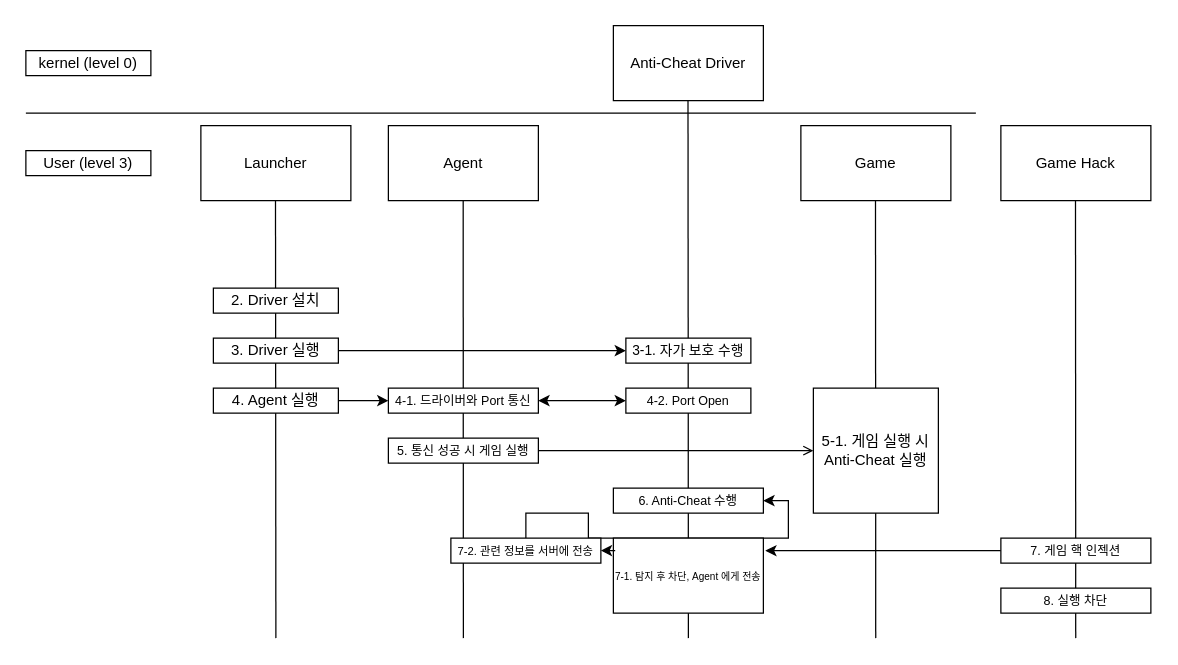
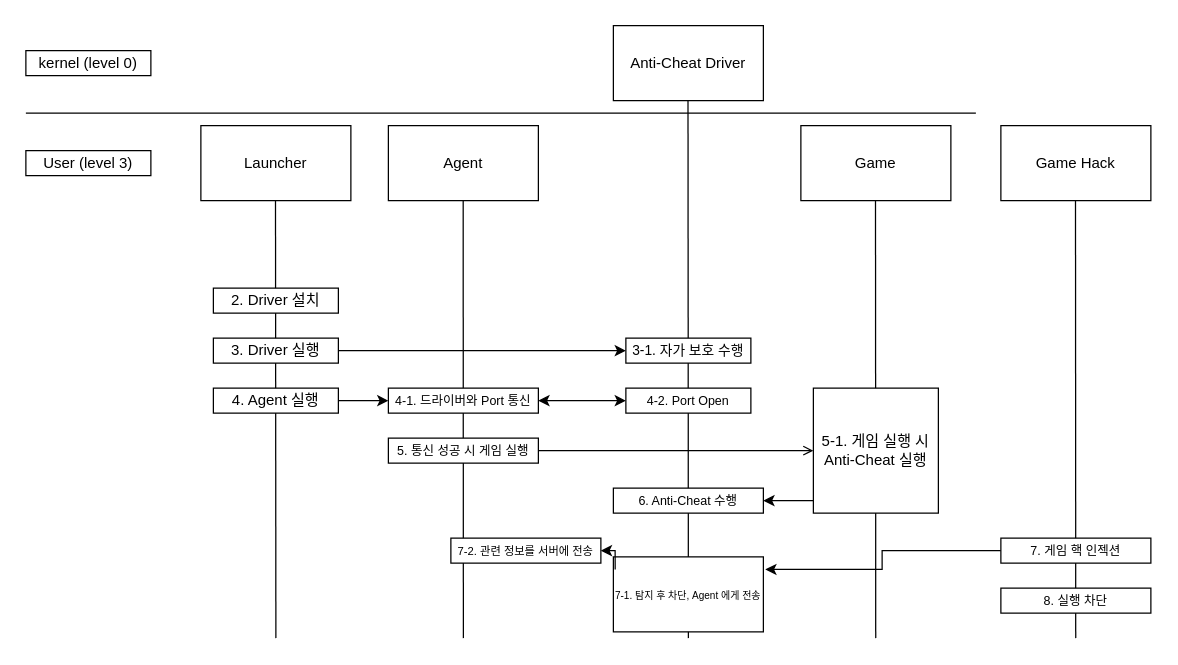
edge "7-2. 관련 정보를 서버에 전송" -> "6. Anti-Cheat 수행": now "5-1. 게임 실행 시 Anti-Cheat 실행" -> "6. Anti-Cheat 수행"
node "7-1. 탐지 후 차단, Agent 에게 전송": moved (688, 576) -> (688, 594)
